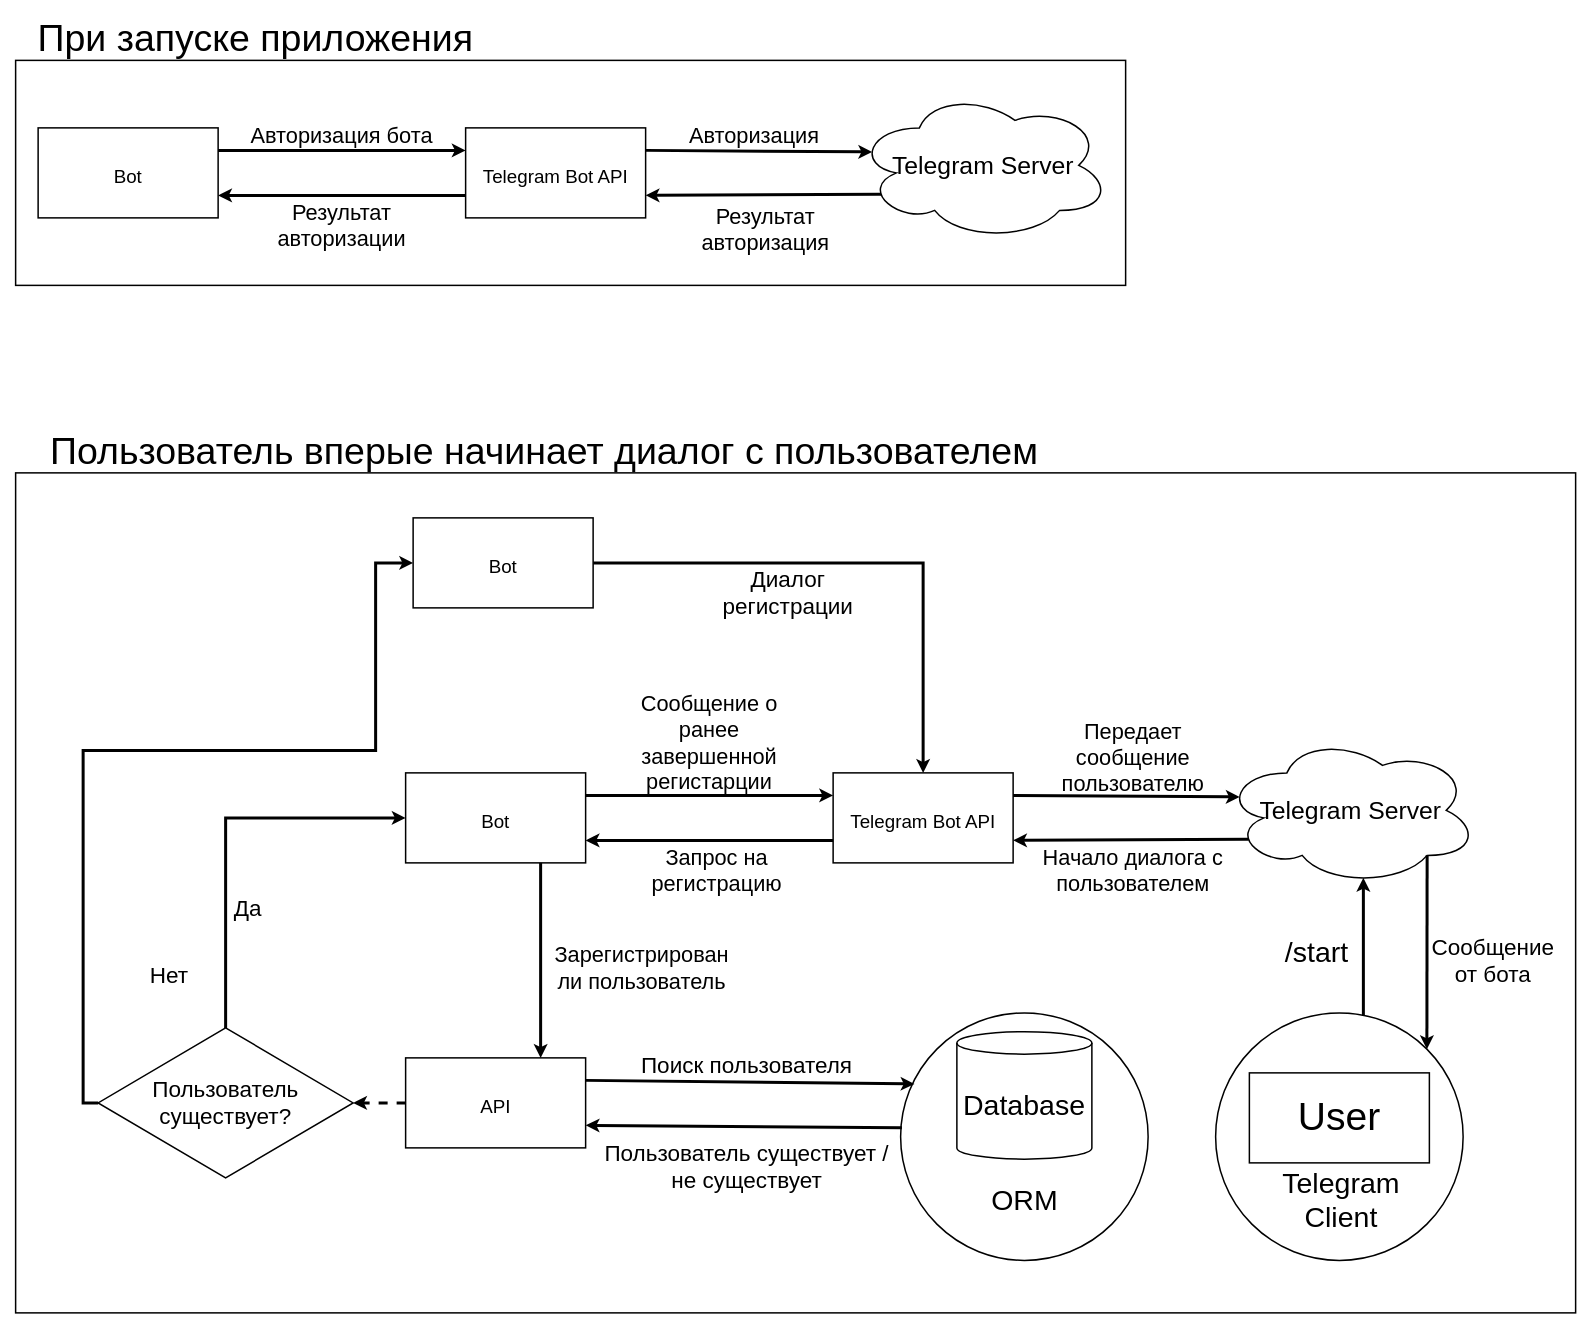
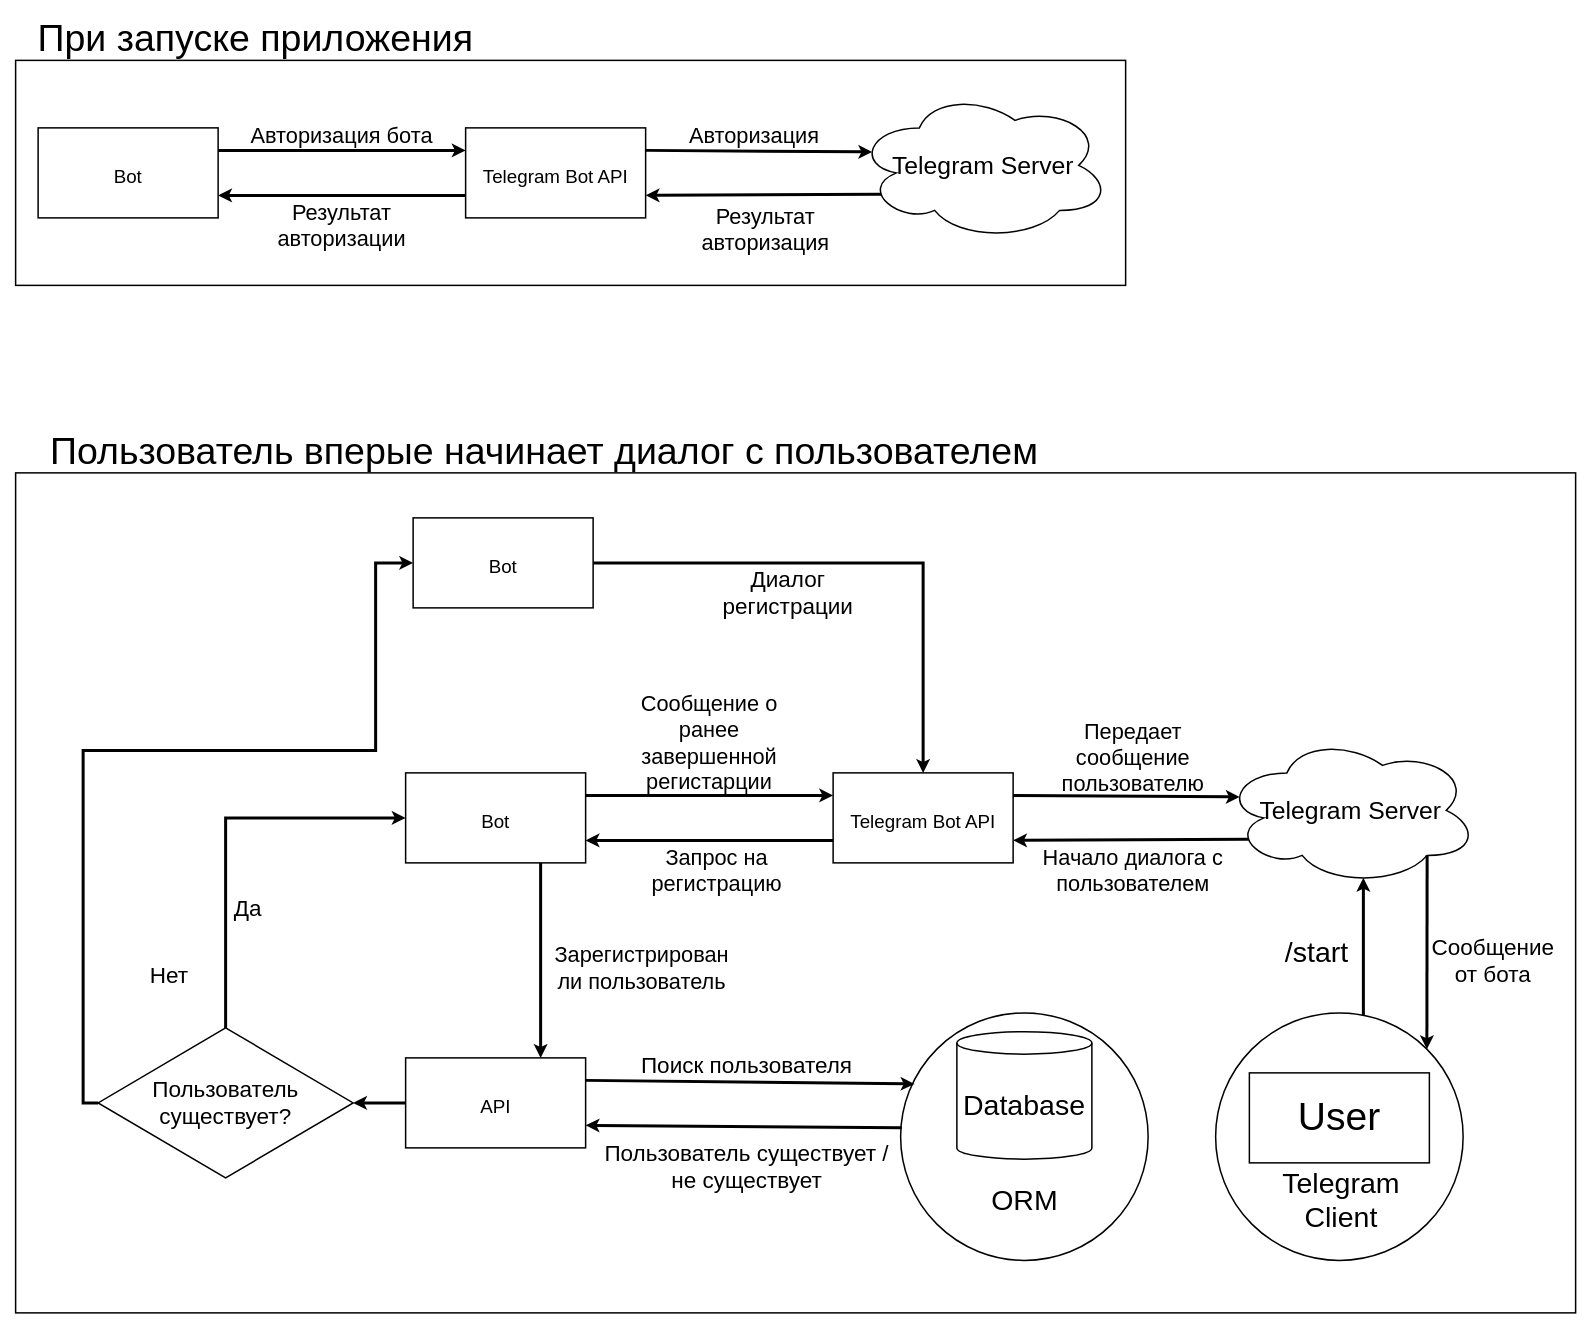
edge "API" -> "Пользователь существует?": style dashed -> solid
